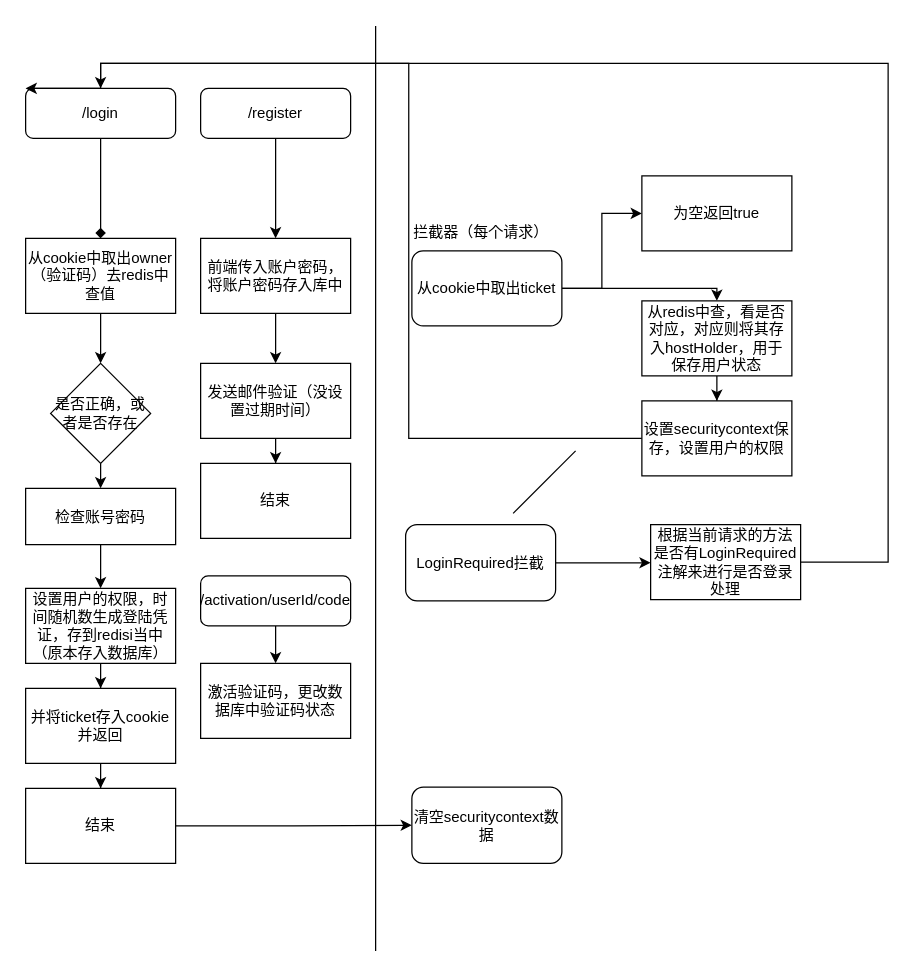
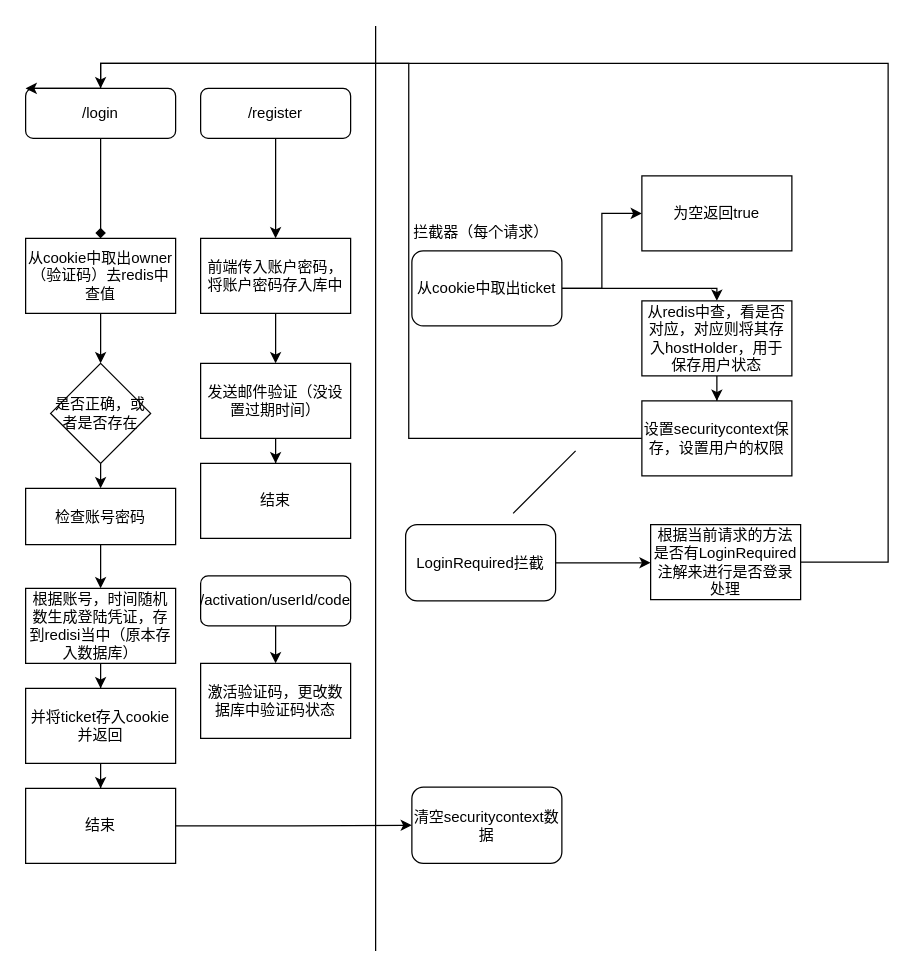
node "设置用户的权限，时间随机数生成登陆凭证，存到redisi当中（原本存入数据库）": label "设置用户的权限，时间随机数生成登陆凭证，存到redisi当中（原本存入数据库）" -> "根据账号，时间随机数生成登陆凭证，存到redisi当中（原本存入数据库）"
